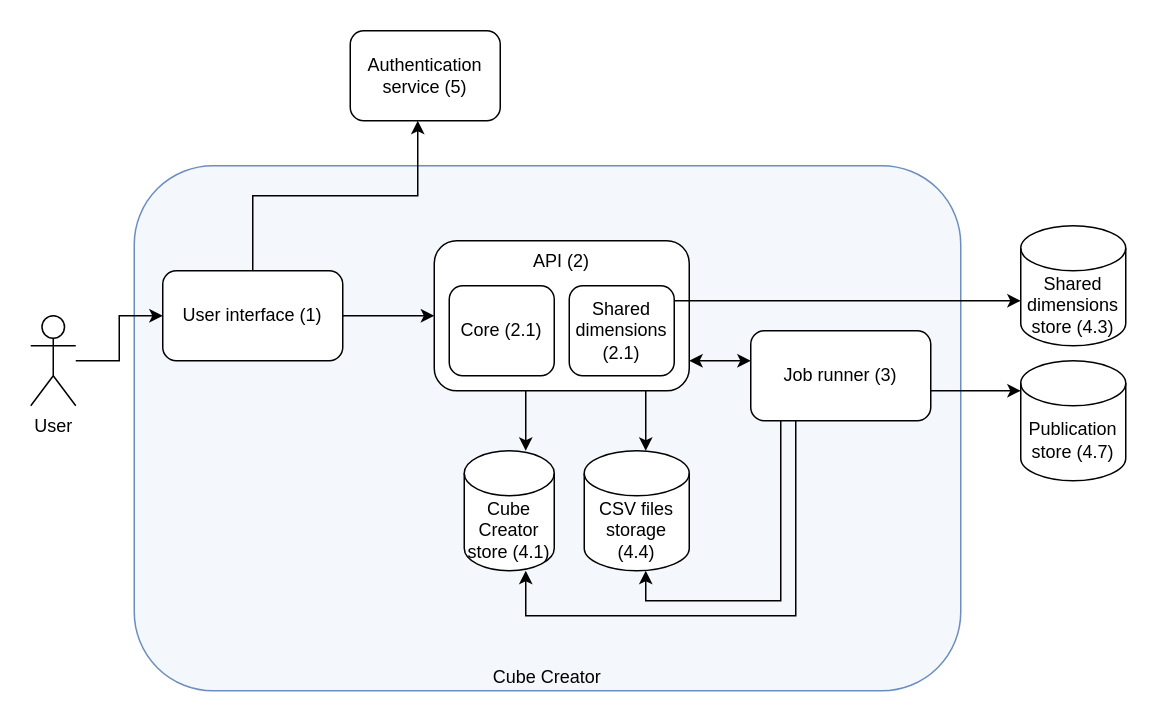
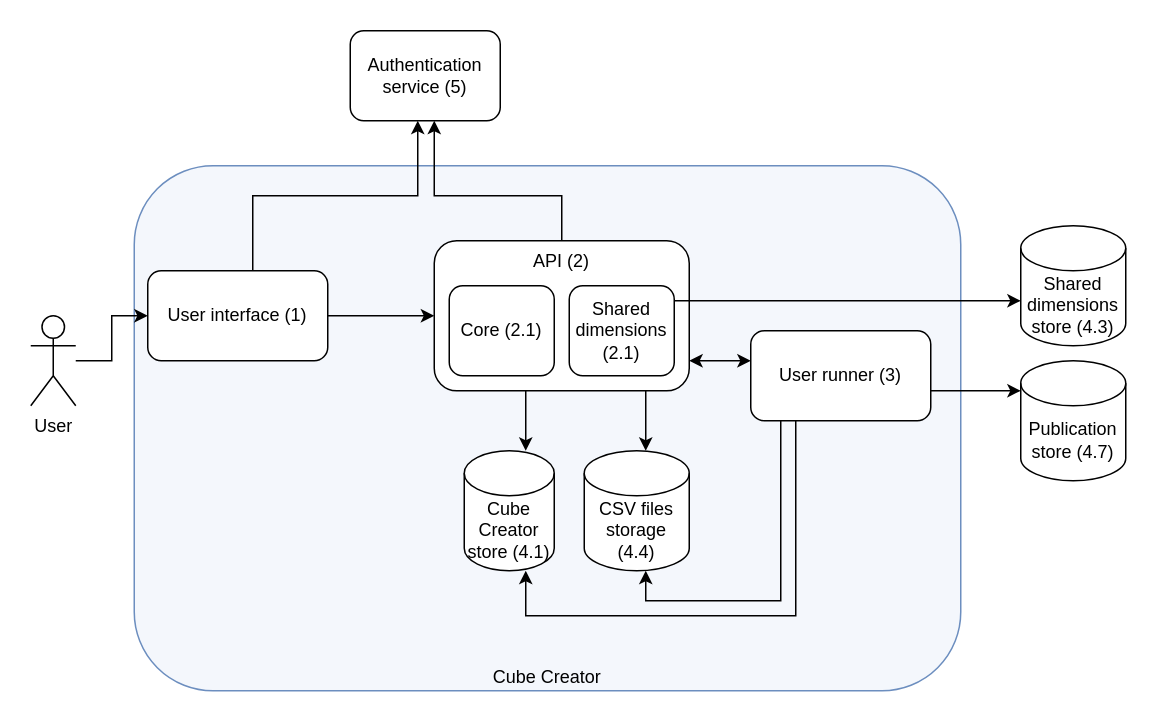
edge "API (2)" -> "Authentication service (5)": added
node "User interface (1)": moved (253, 316) -> (238, 316)
node "Job runner (3)": label "Job runner (3)" -> "User runner (3)"
